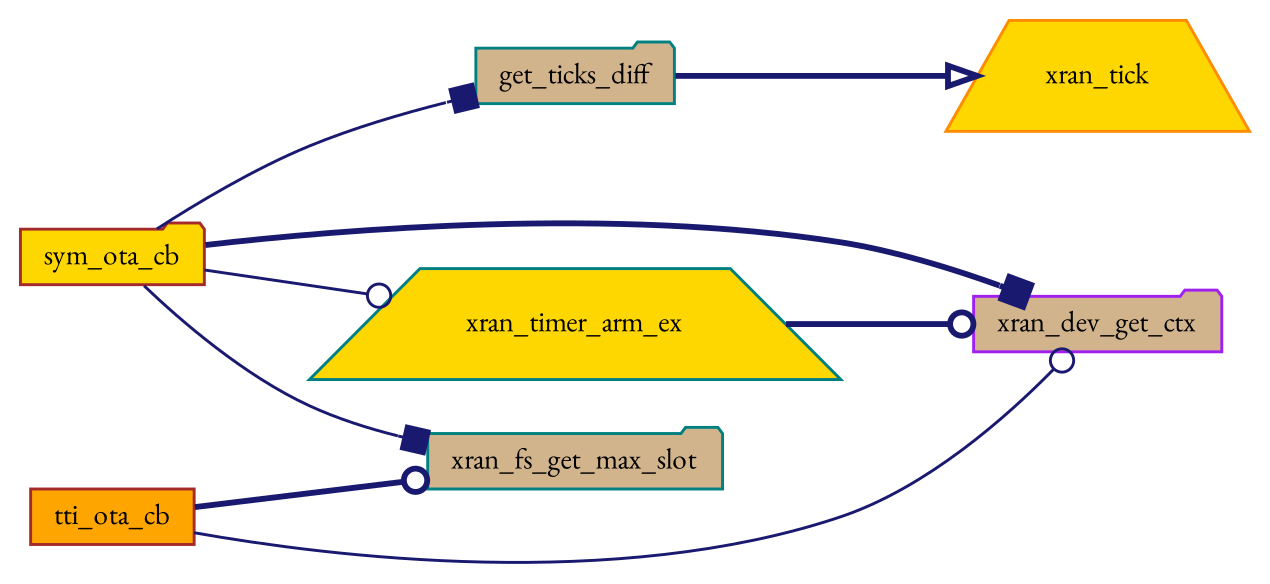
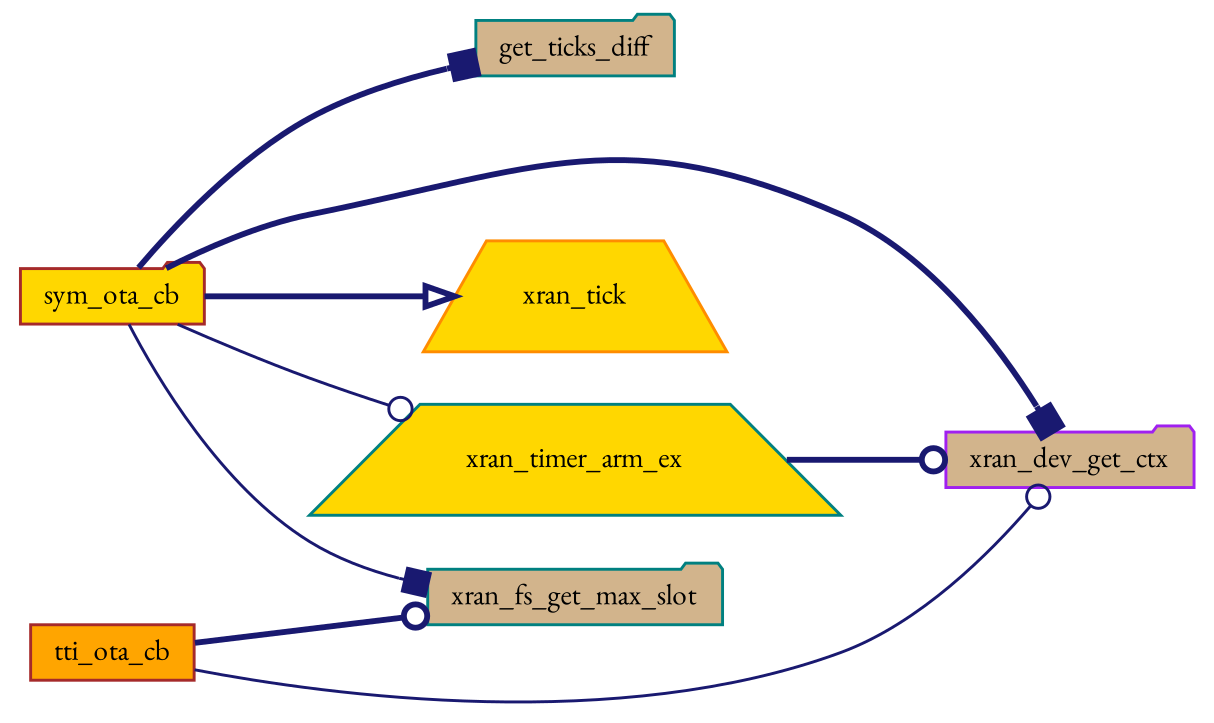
edge "get_ticks_diff" -> "xran_tick": now "sym_ota_cb" -> "xran_tick"
edge "sym_ota_cb" -> "get_ticks_diff": style solid -> bold
